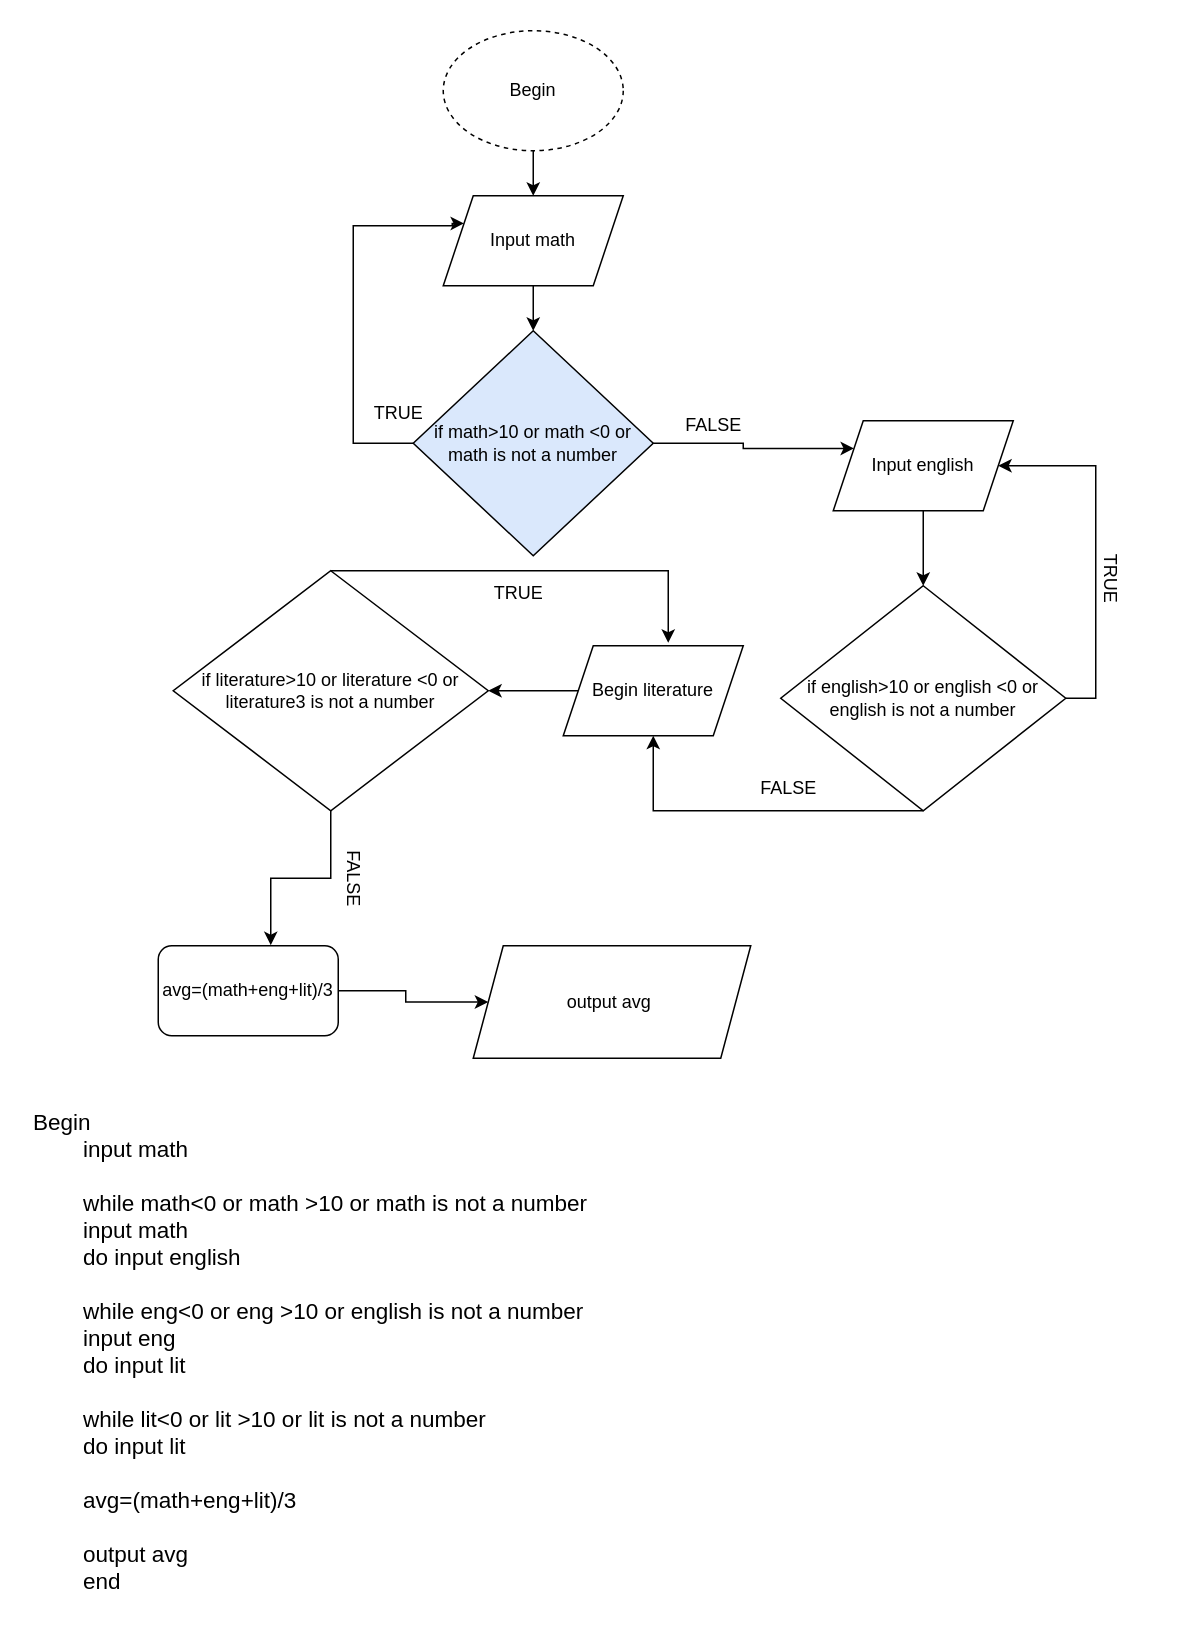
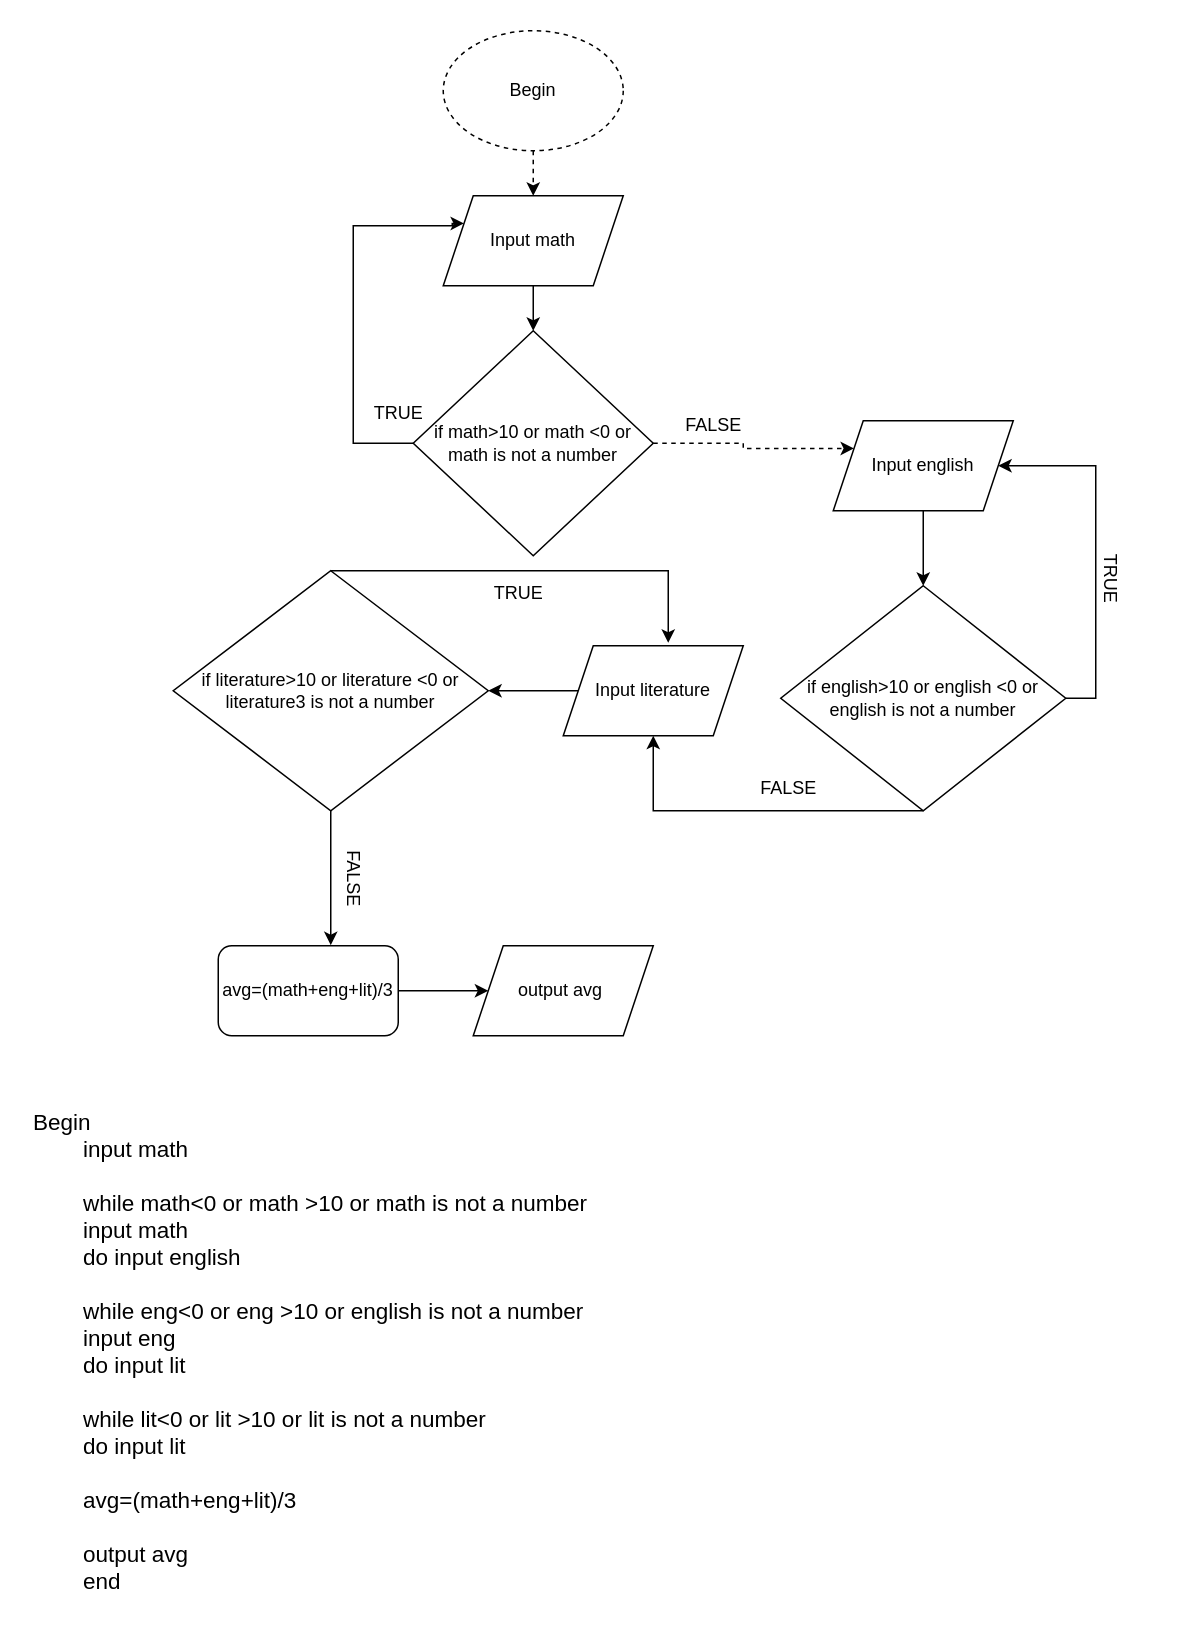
edge "Begin" -> "Input math": style solid -> dashed
node "if math>10 or math <0 or math is not a number": fillcolor #dae8fc -> #ffffff
edge "if math>10 or math <0 or math is not a number" -> "Input english": style solid -> dashed
node "Begin literature": label "Begin literature" -> "Input literature"
node "avg=(math+eng+lit)/3": moved (248, 991) -> (308, 991)
node "output avg": size 278x113 -> 180x90
